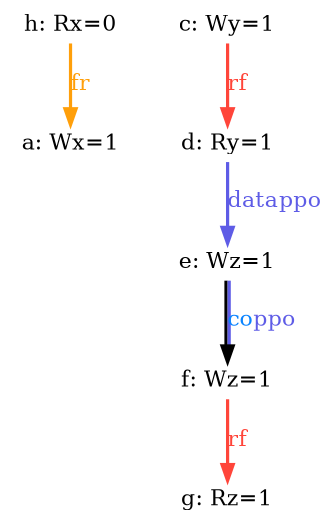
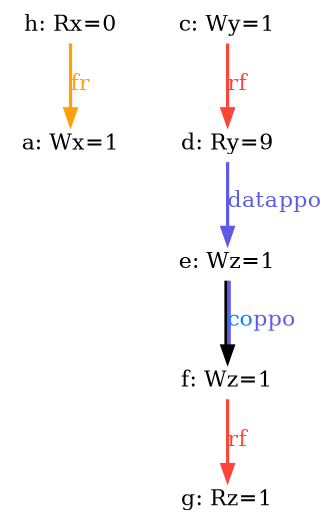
node "d: Ry=1": label "d: Ry=1" -> "d: Ry=9"
